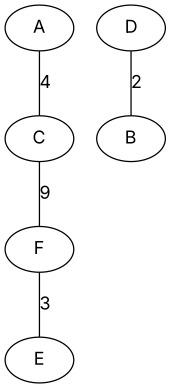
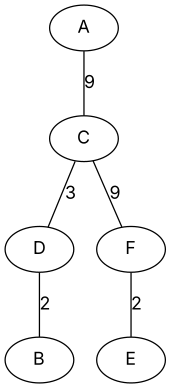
edge "A" -- "C": label "4" -> "9"
edge "C" -- "D": added, label "3"
edge "F" -- "E": label "3" -> "2"
